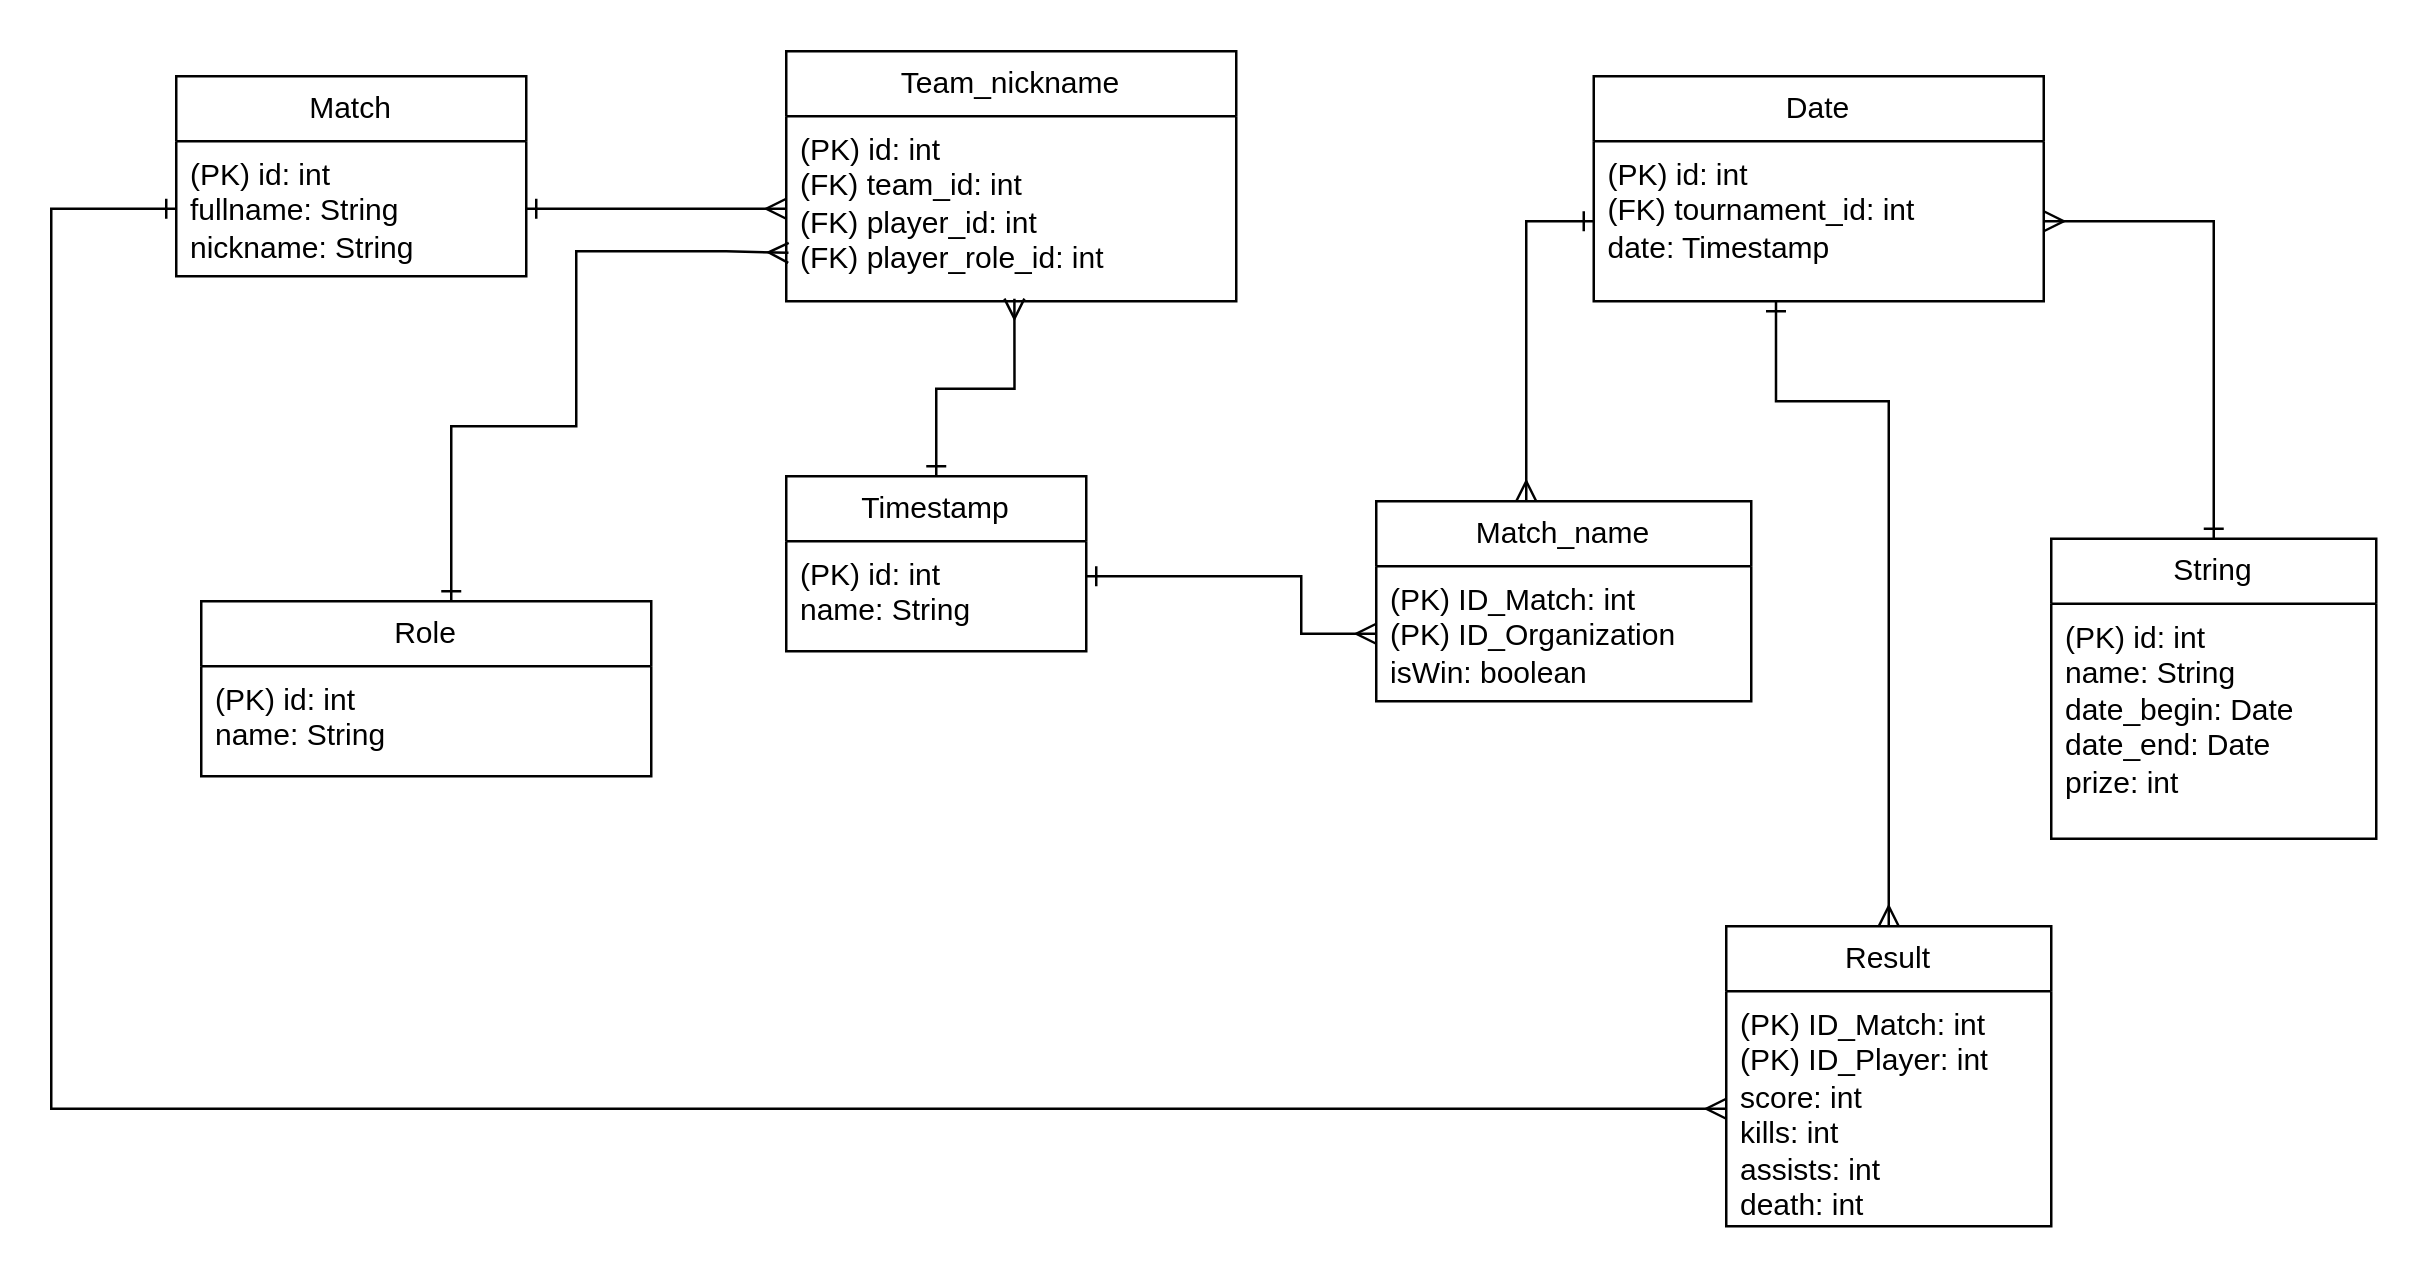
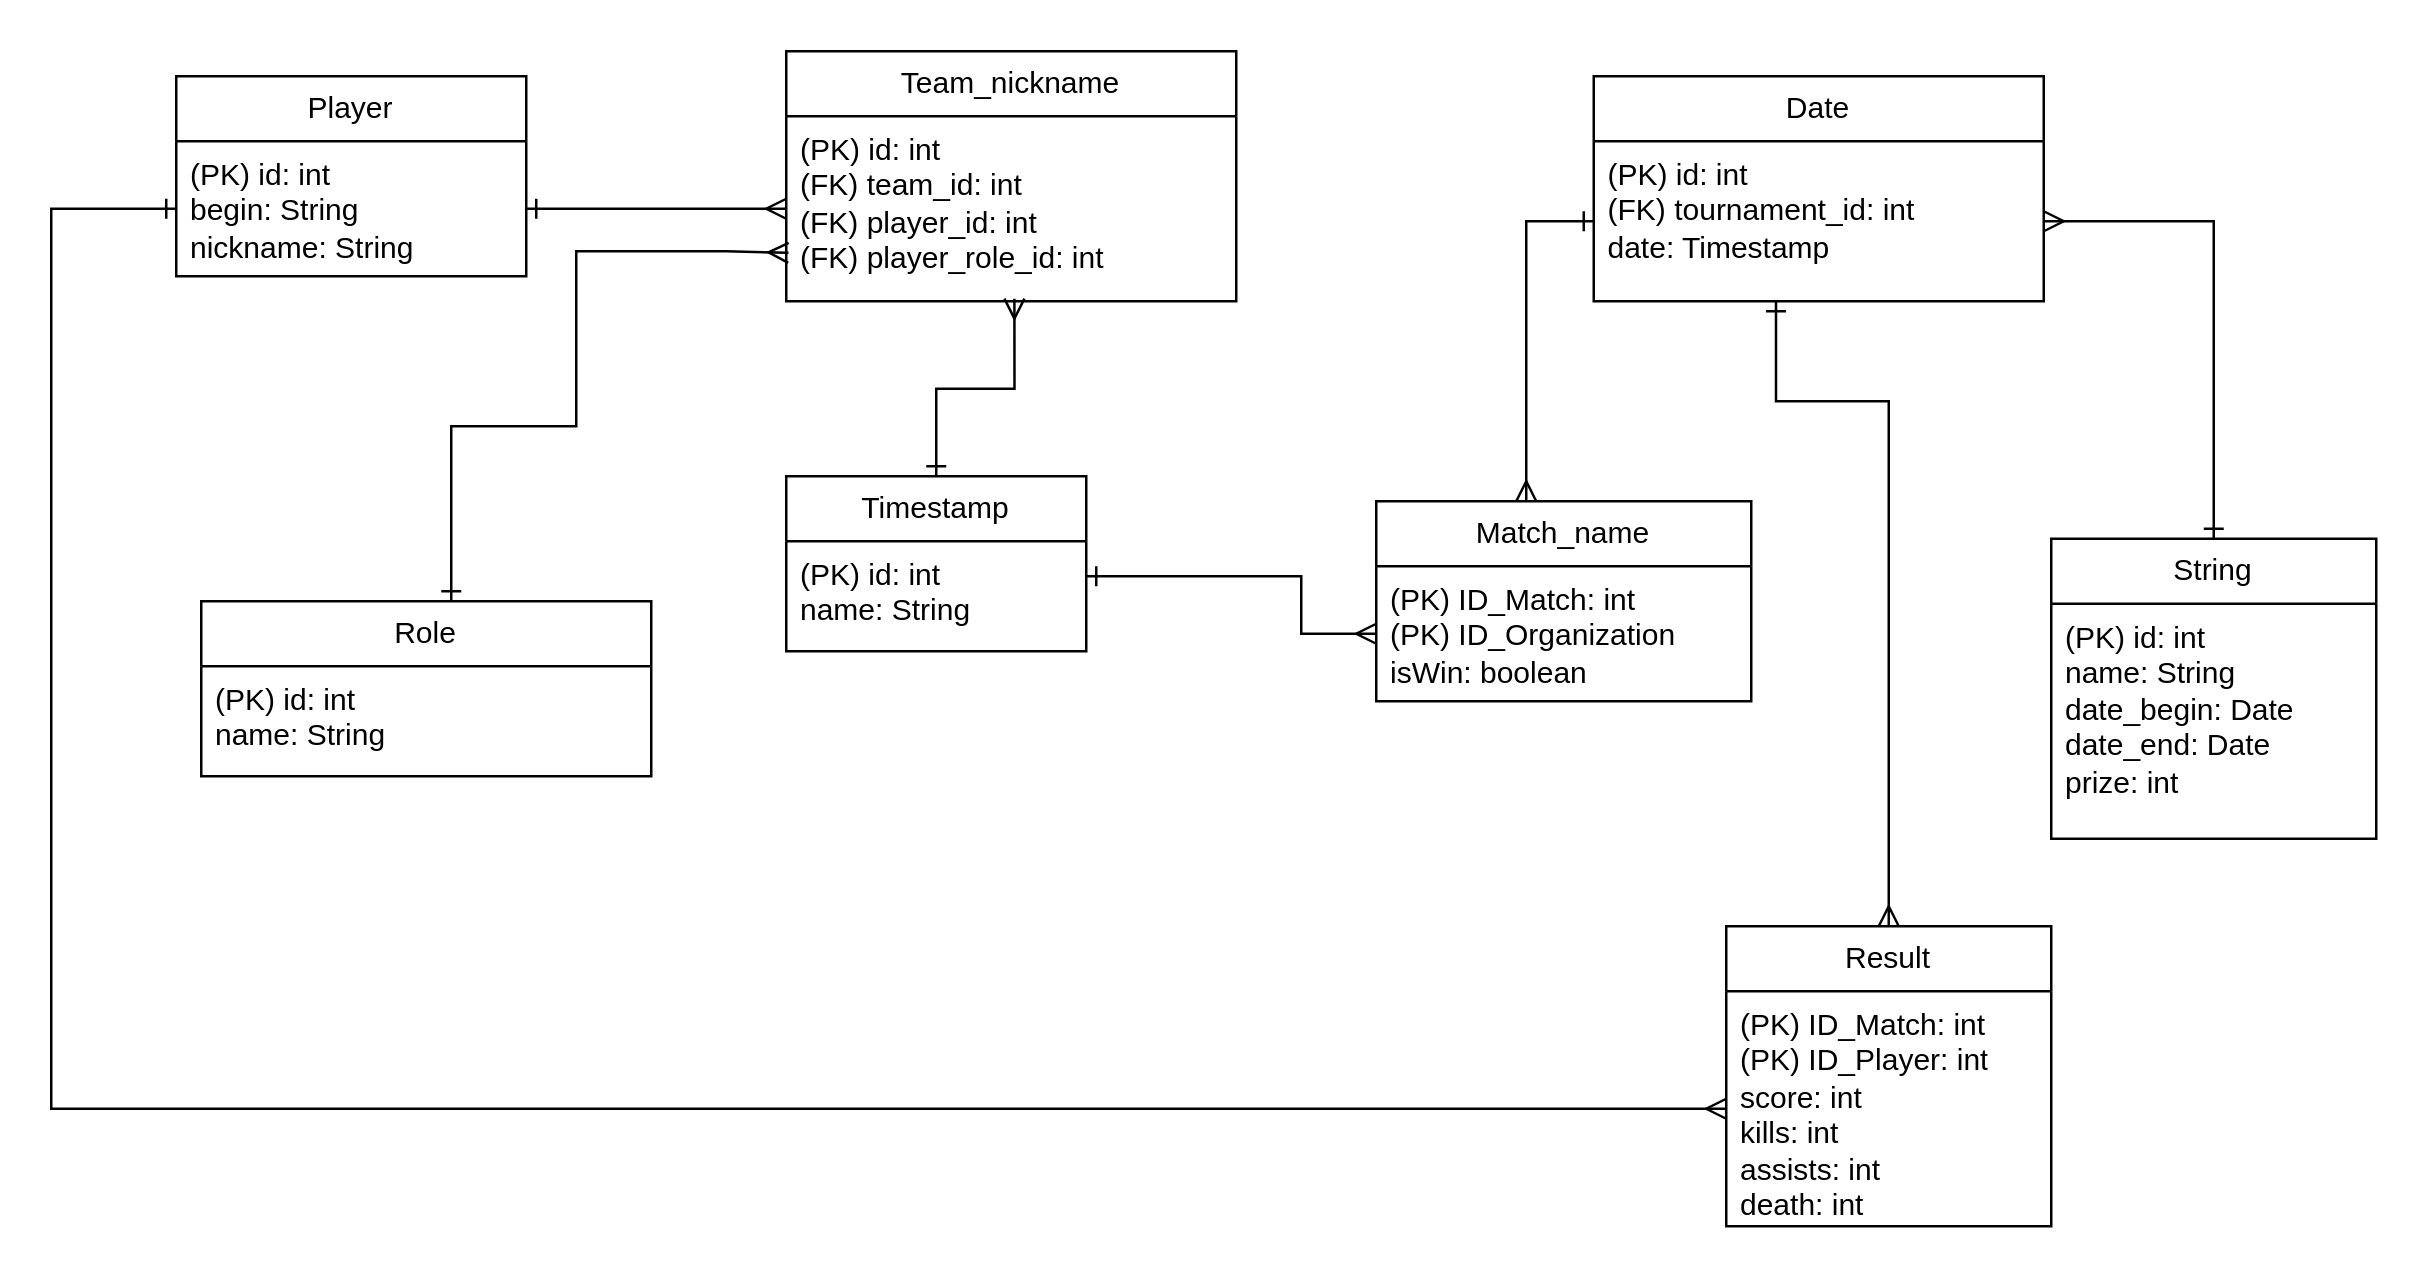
node "Match": label "Match" -> "Player"
node "(PK) id: int fullname: String nickname: String": label "(PK) id: int fullname: String nickname: String" -> "(PK) id: int begin: String nickname: String"
